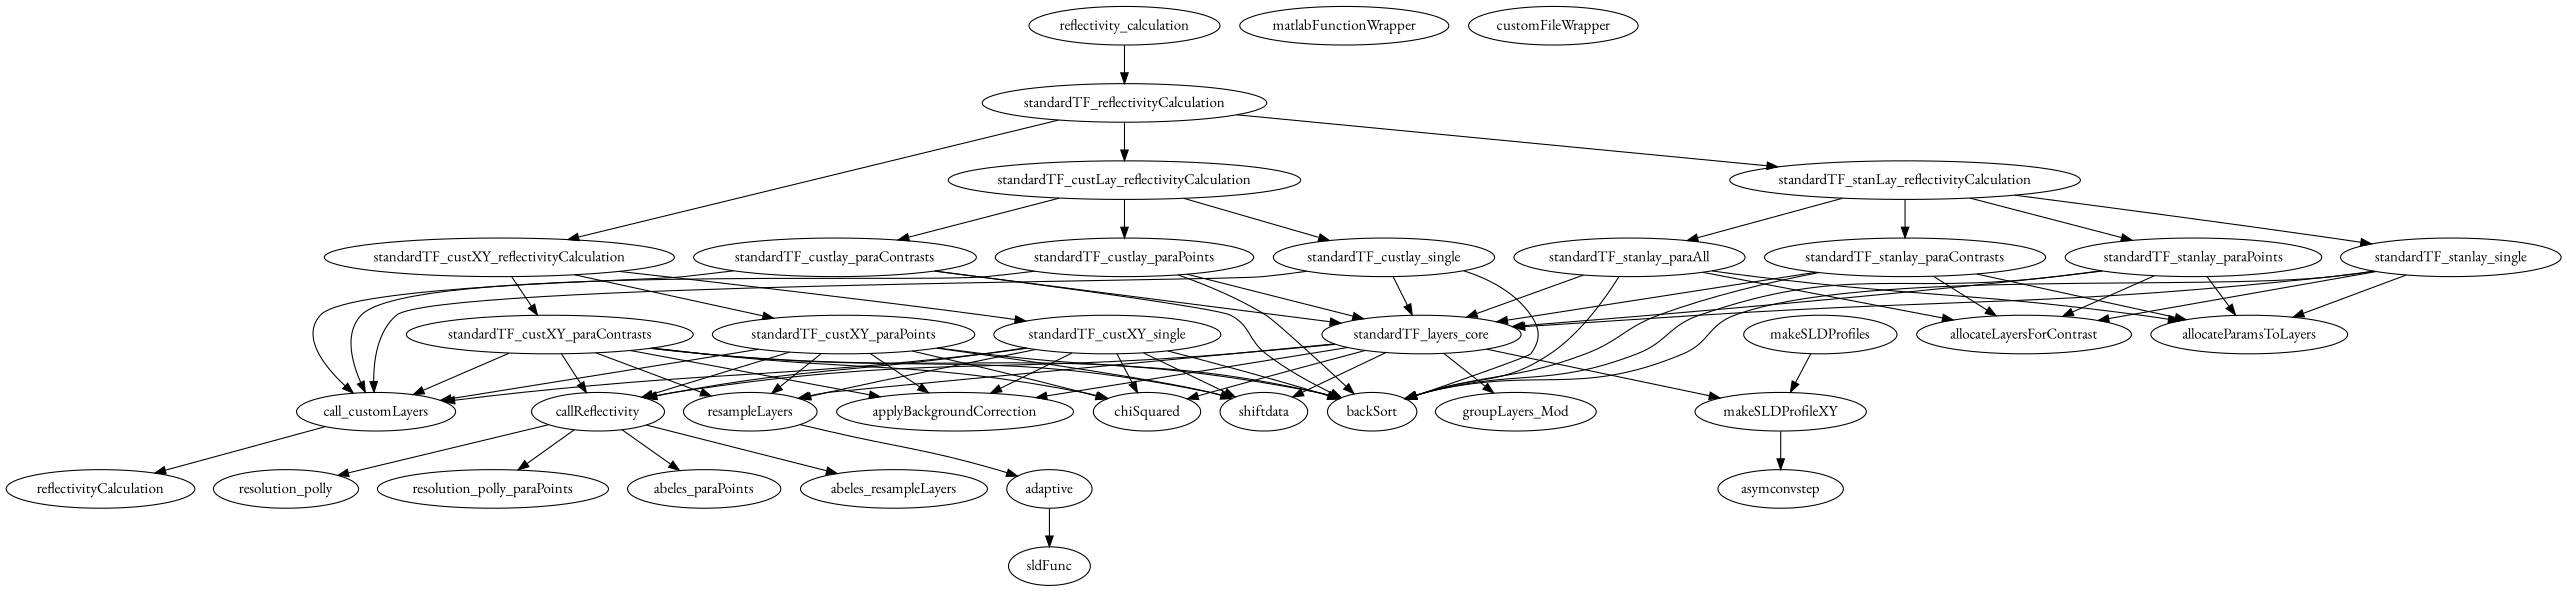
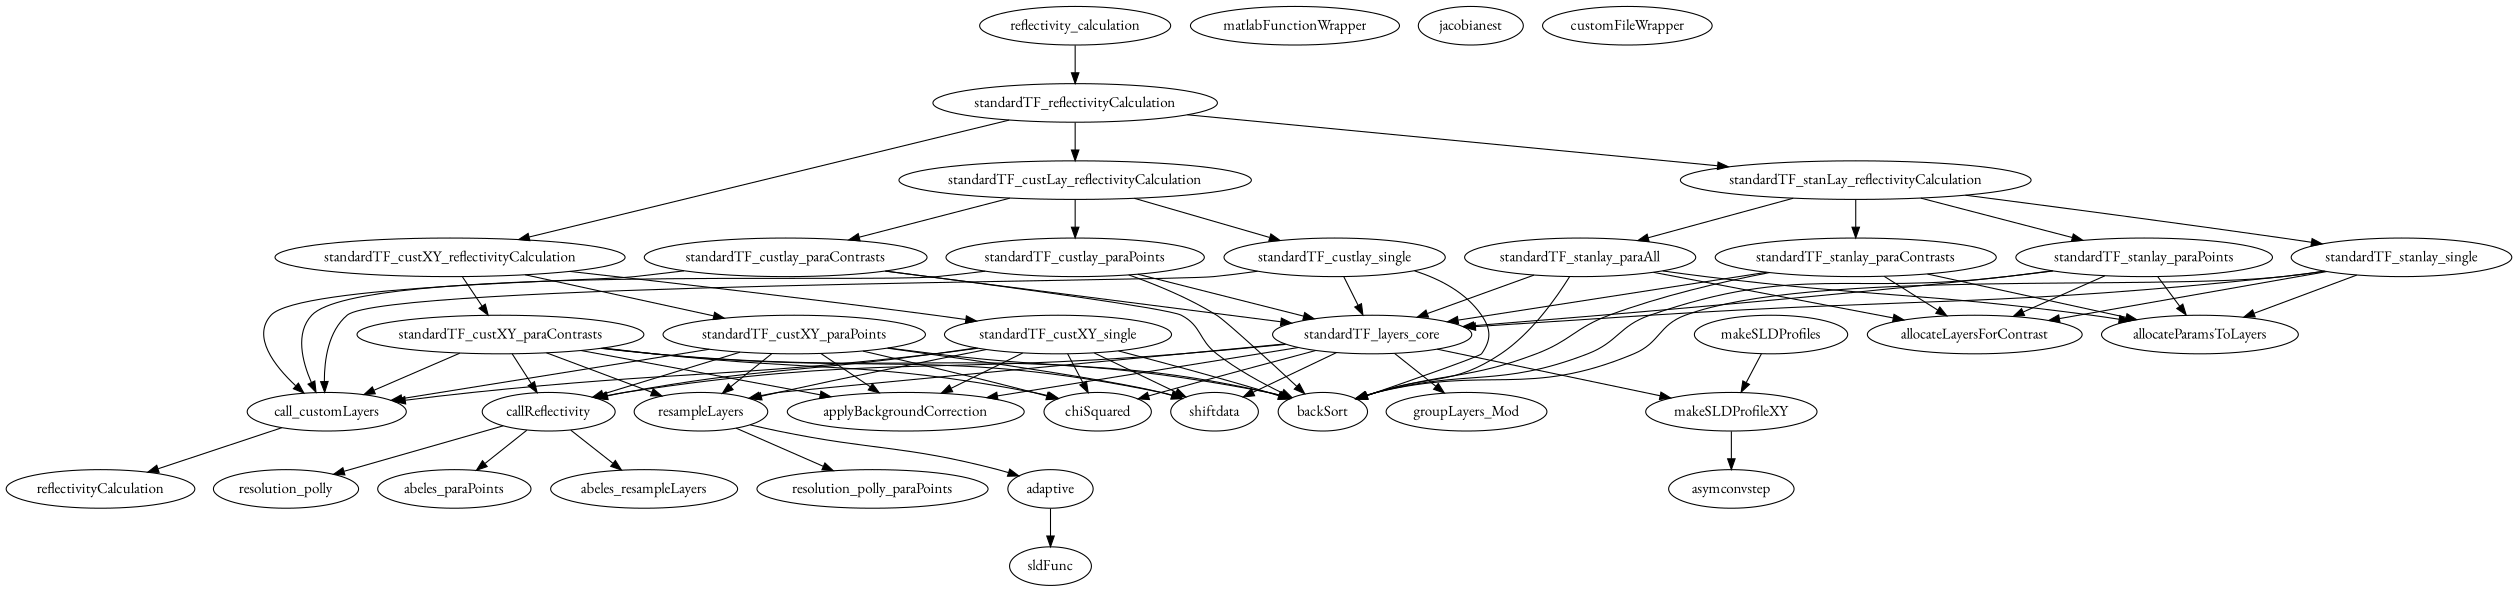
node "jacobianest": added
edge "callReflectivity" -> "resolution_polly_paraPoints": now "resampleLayers" -> "resolution_polly_paraPoints"
